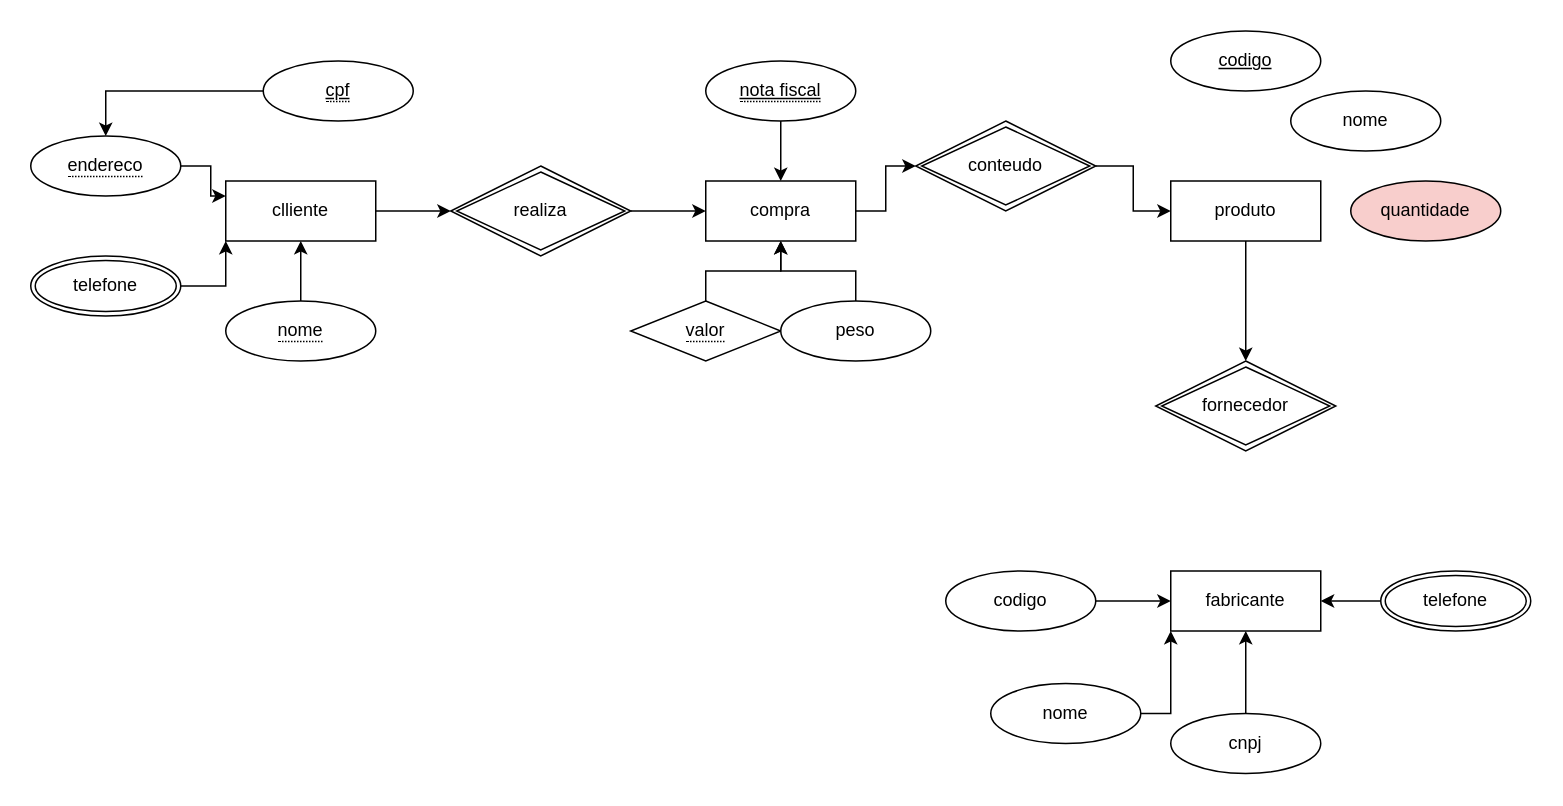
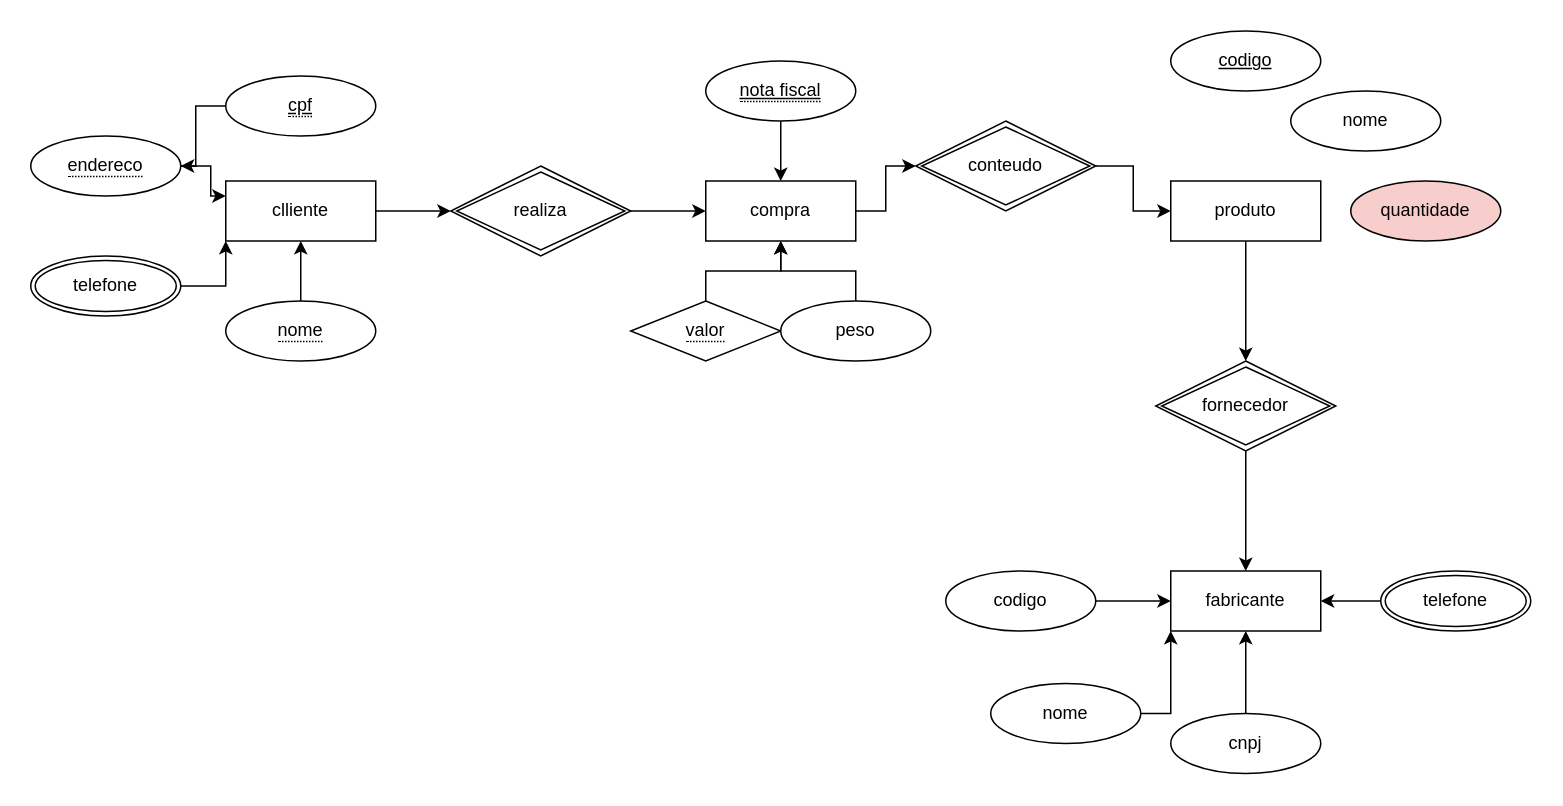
node "cpf": moved (338, 91) -> (301, 106)
edge "fornecedor" -> "fabricante": added
